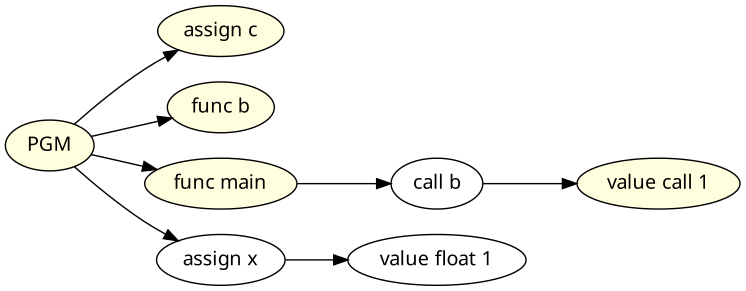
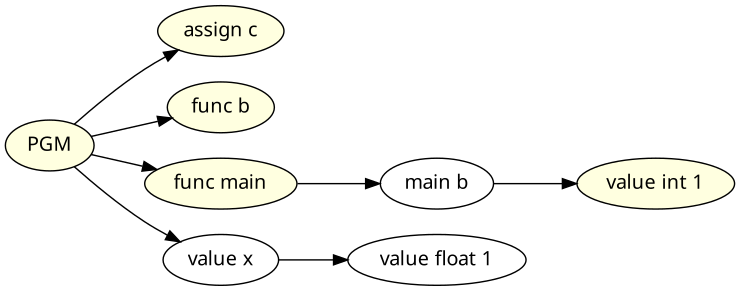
node "call b": label "call b" -> "main b"
node "value call 1": label "value call 1" -> "value int 1"
node "assign x": label "assign x" -> "value x"
